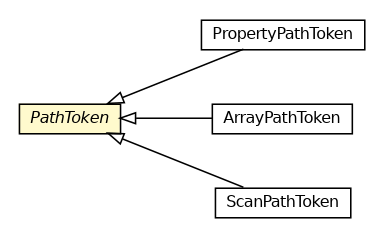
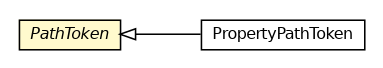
node "ArrayPathToken": removed
node "ScanPathToken": removed
